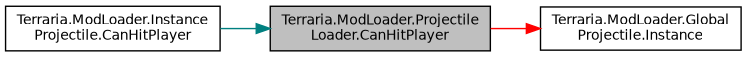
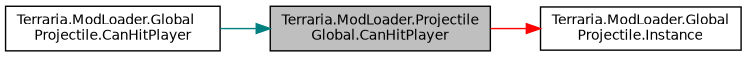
node "Terraria.ModLoader.Instance Projectile.CanHitPlayer": label "Terraria.ModLoader.Instance Projectile.CanHitPlayer" -> "Terraria.ModLoader.Global Projectile.CanHitPlayer"
node "Terraria.ModLoader.Projectile Loader.CanHitPlayer": label "Terraria.ModLoader.Projectile Loader.CanHitPlayer" -> "Terraria.ModLoader.Projectile Global.CanHitPlayer"
